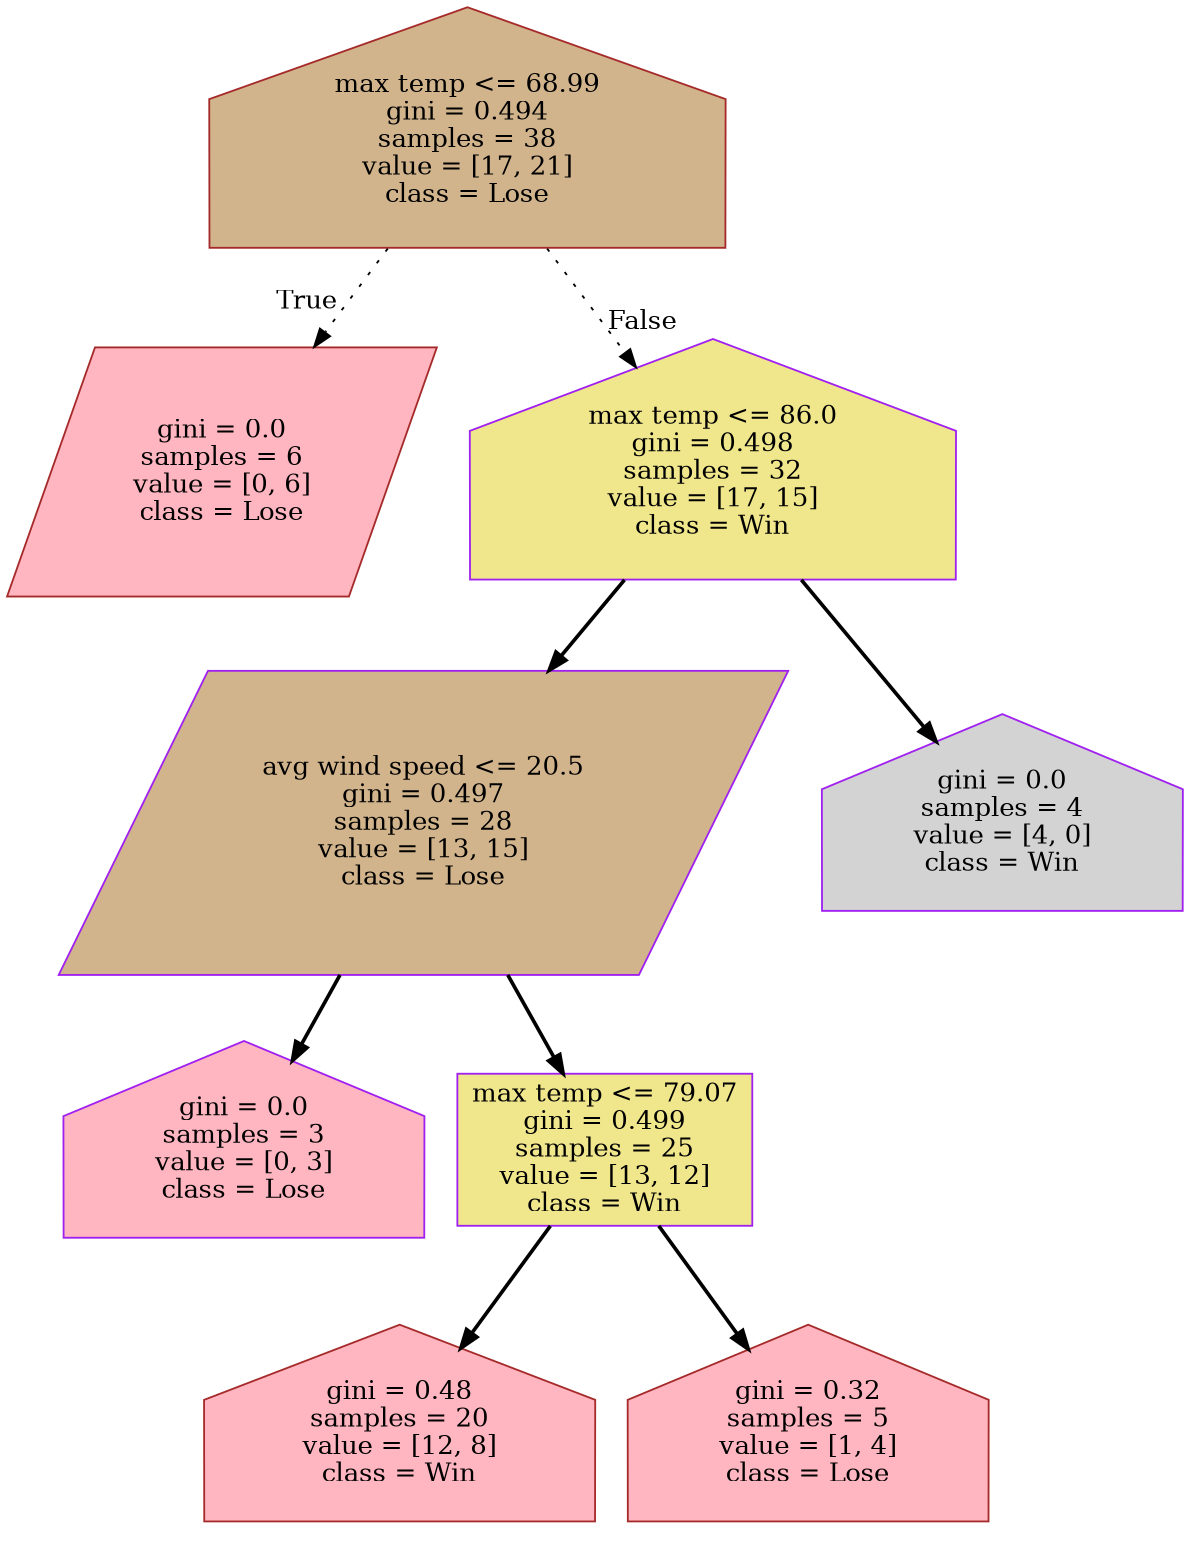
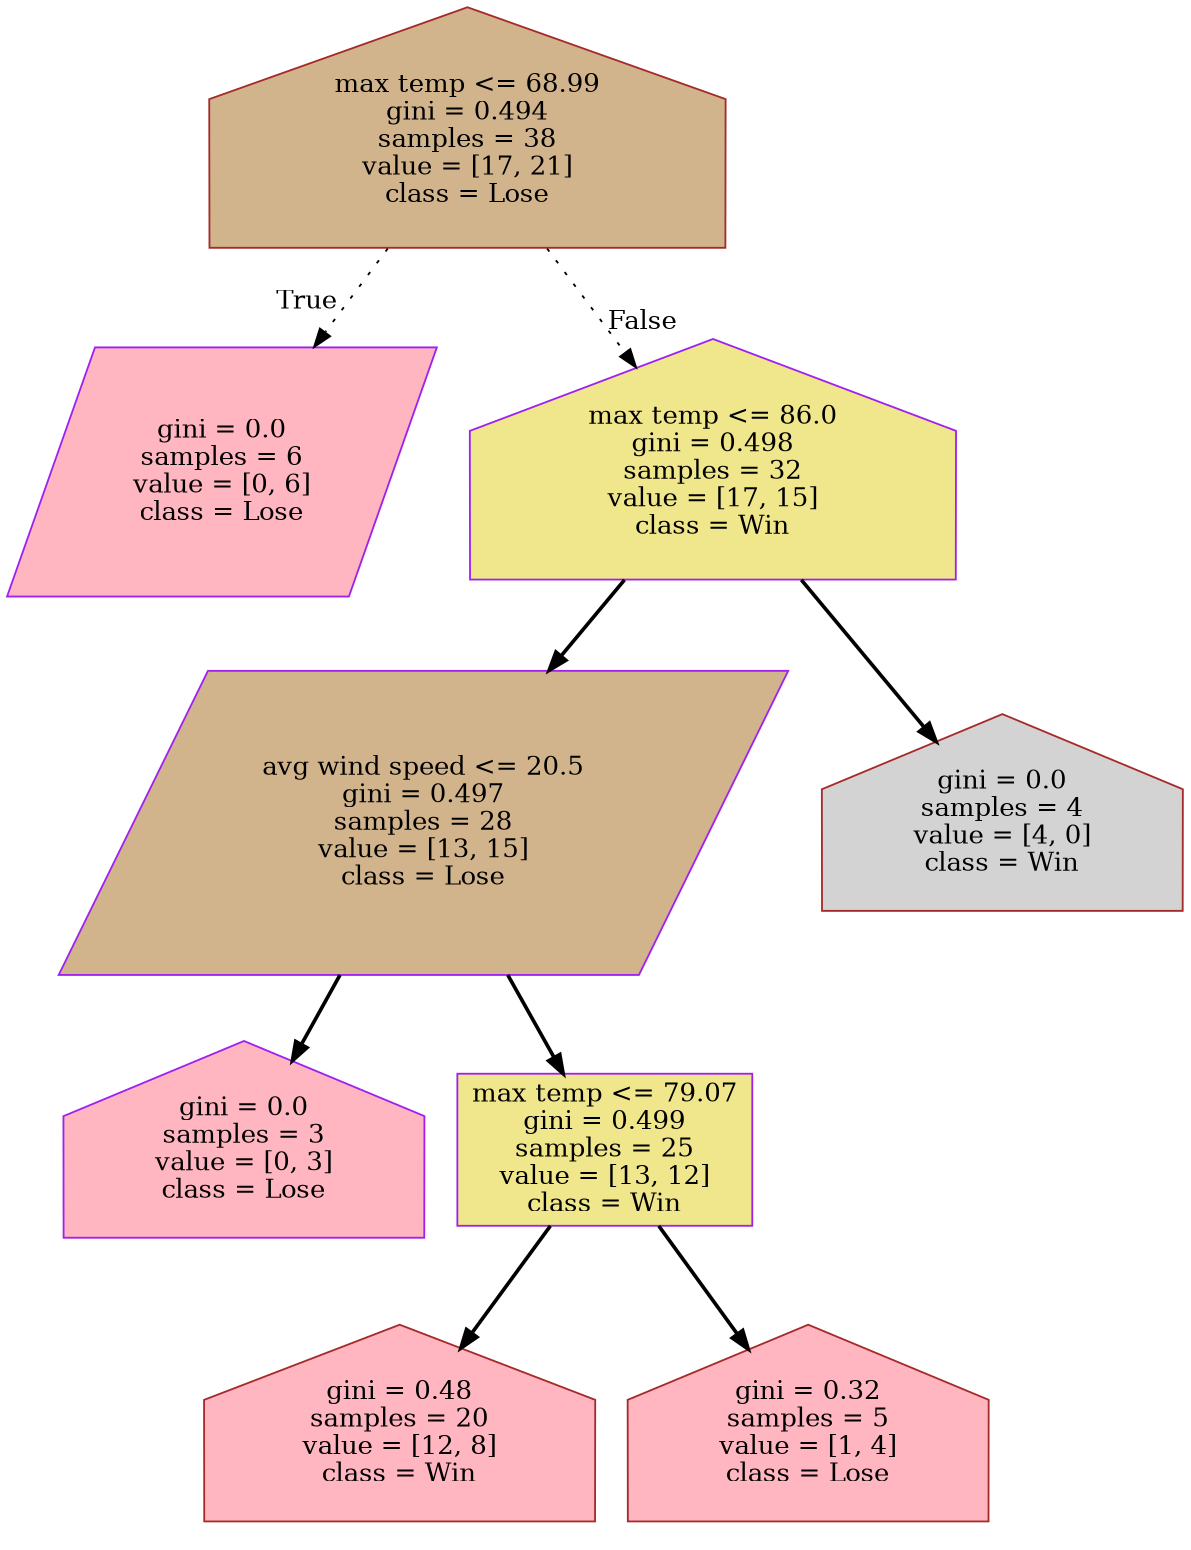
node "gini = 0.0 samples = 6 value = [0, 6] class = Lose": color brown -> purple
node "gini = 0.0 samples = 4 value = [4, 0] class = Win": color purple -> brown
